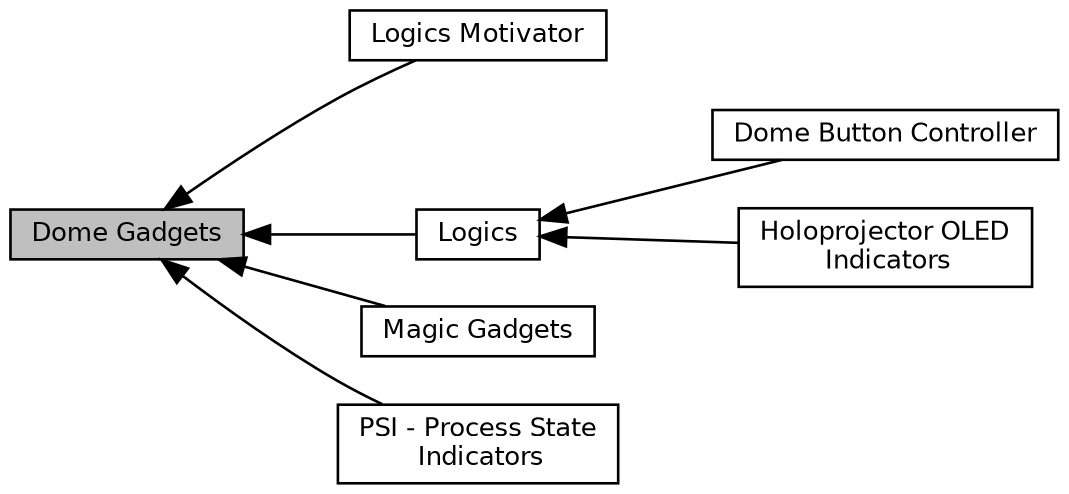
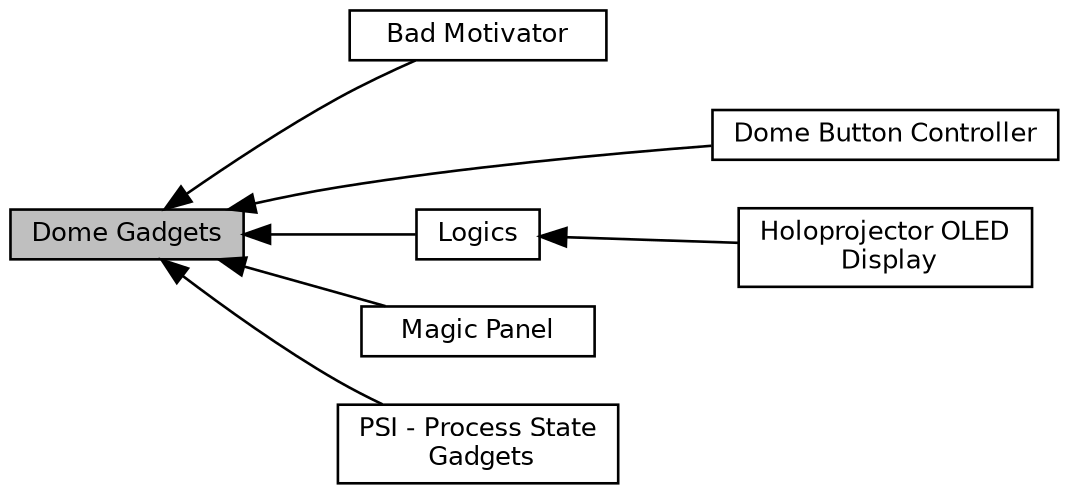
node "Logics Motivator": label "Logics Motivator" -> "Bad Motivator"
edge "Dome Button Controller" -> "Logics": now "Dome Button Controller" -> "Dome Gadgets"
node "Holoprojector OLED Indicators": label "Holoprojector OLED Indicators" -> "Holoprojector OLED Display"
node "Magic Gadgets": label "Magic Gadgets" -> "Magic Panel"
node "PSI - Process State Indicators": label "PSI - Process State Indicators" -> "PSI - Process State Gadgets"
